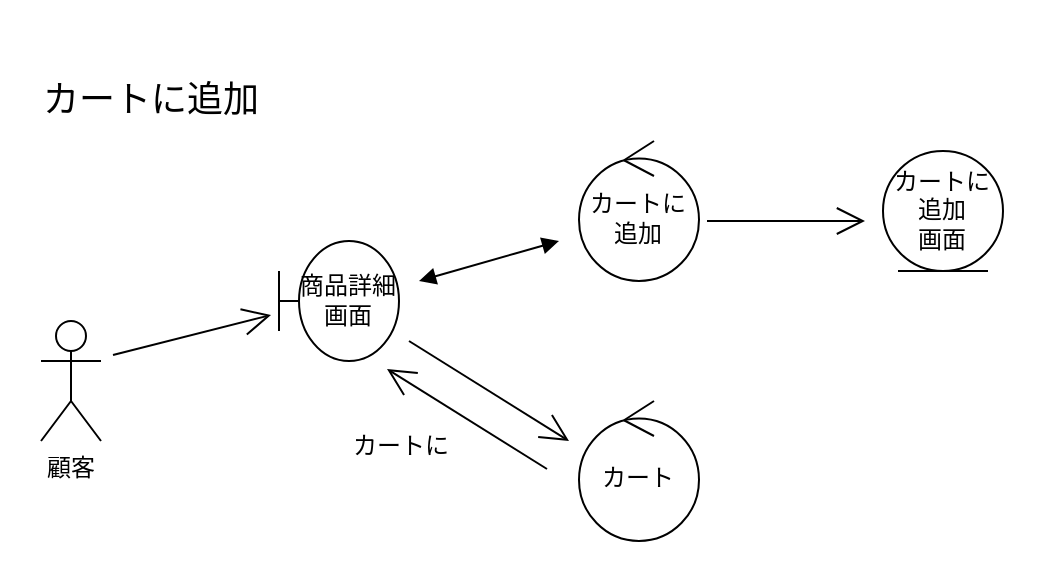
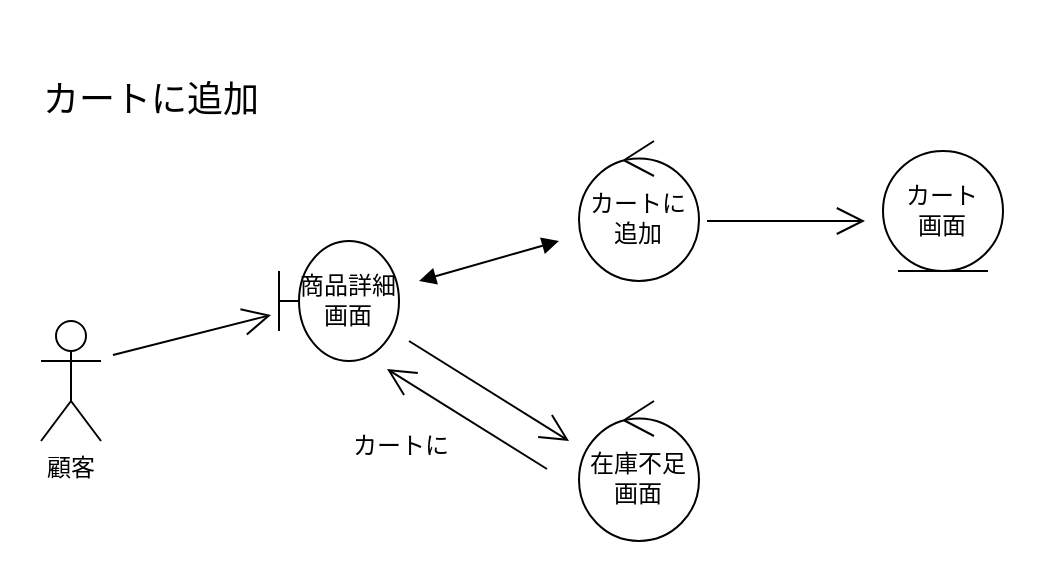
node "カートに追加 画面": label "カートに追加 画面" -> "カート 画面"
node "カート": label "カート" -> "在庫不足画面"
